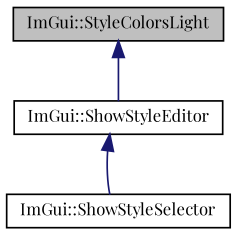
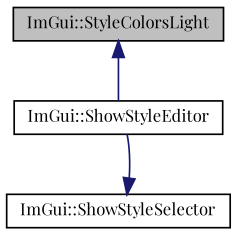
edge "ImGui::ShowStyleSelector" -> "ImGui::ShowStyleEditor": reversed
